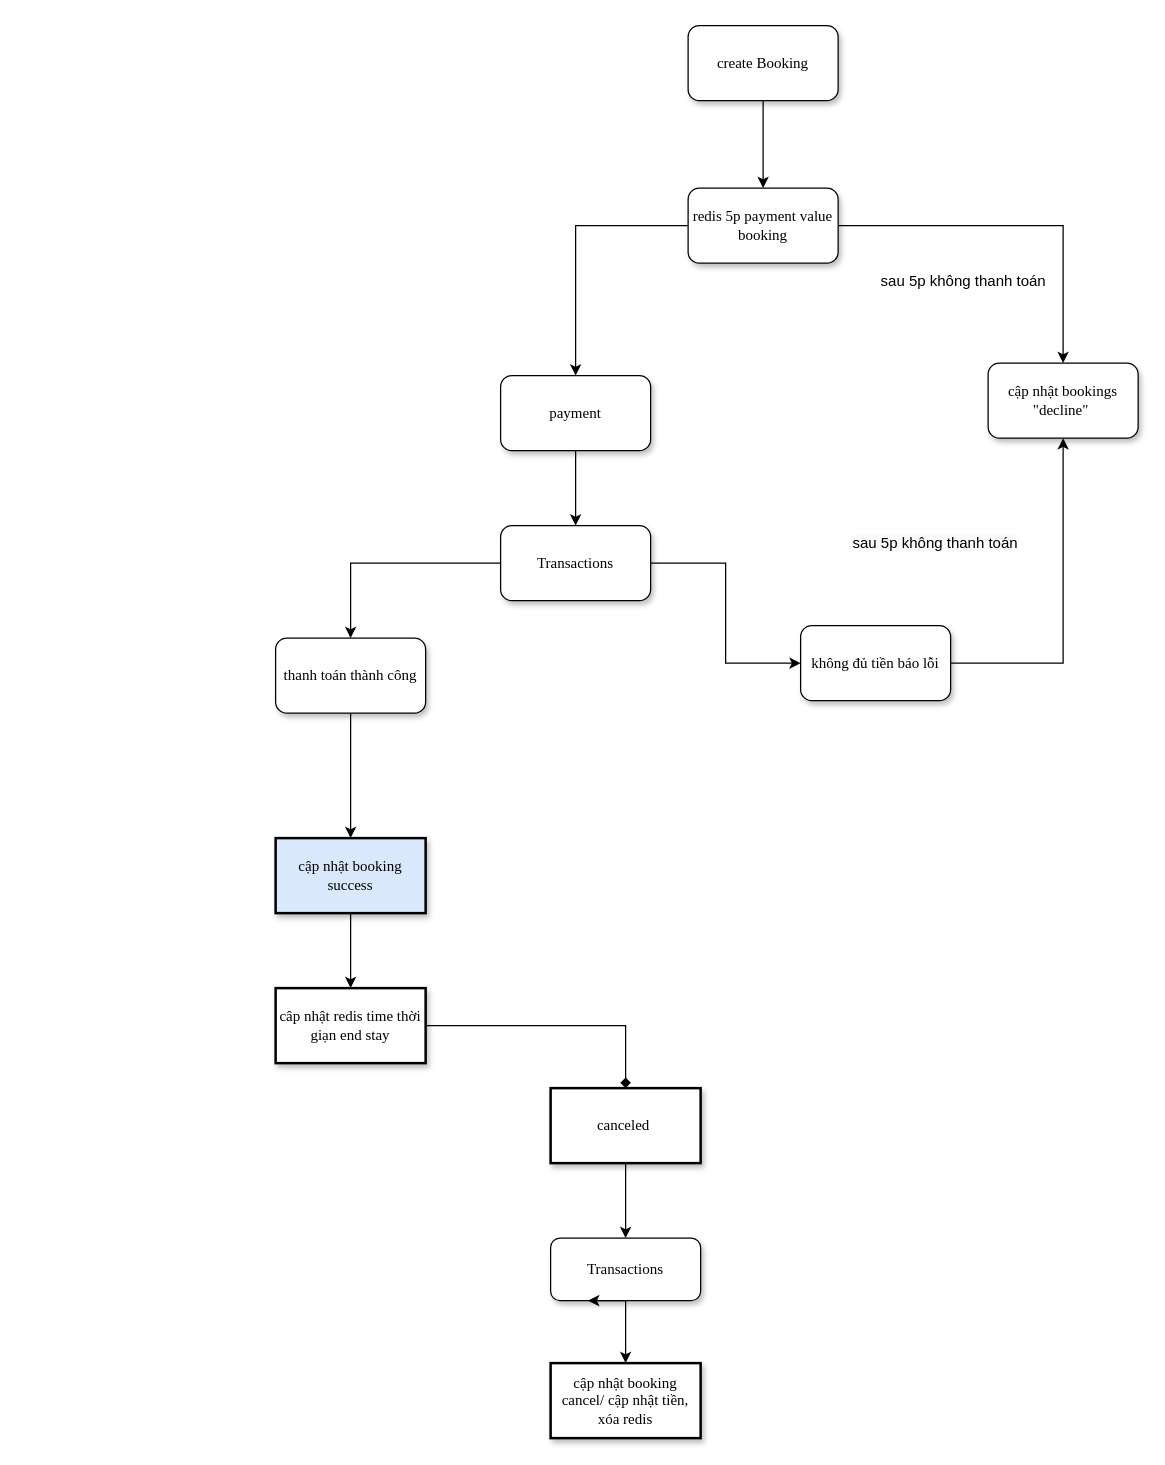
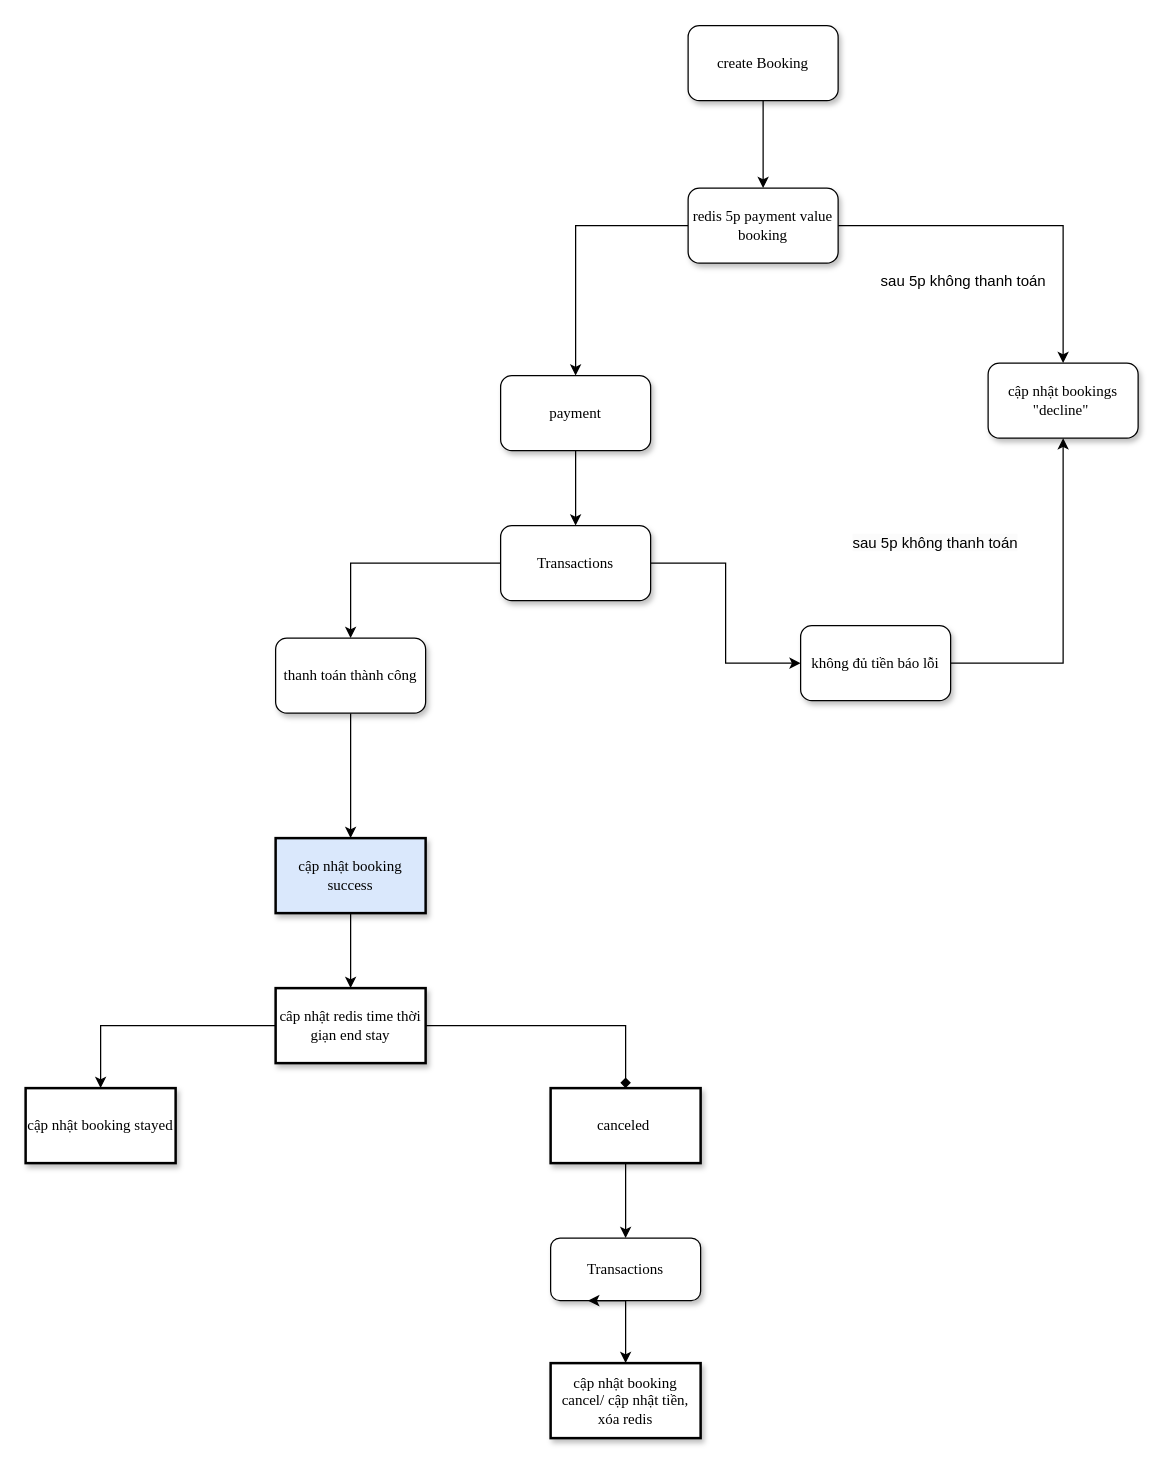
edge "câp nhật redis time thời giạn end stay" -> "cập nhật booking stayed": added
node "cập nhật booking stayed": added
